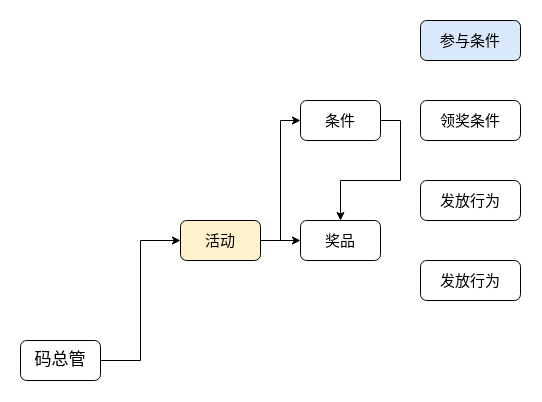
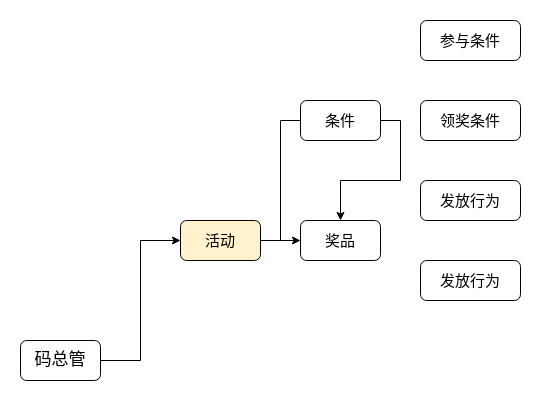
node "参与条件": fillcolor #dae8fc -> #ffffff
edge "活动" -> "条件": arrowhead classic -> none
